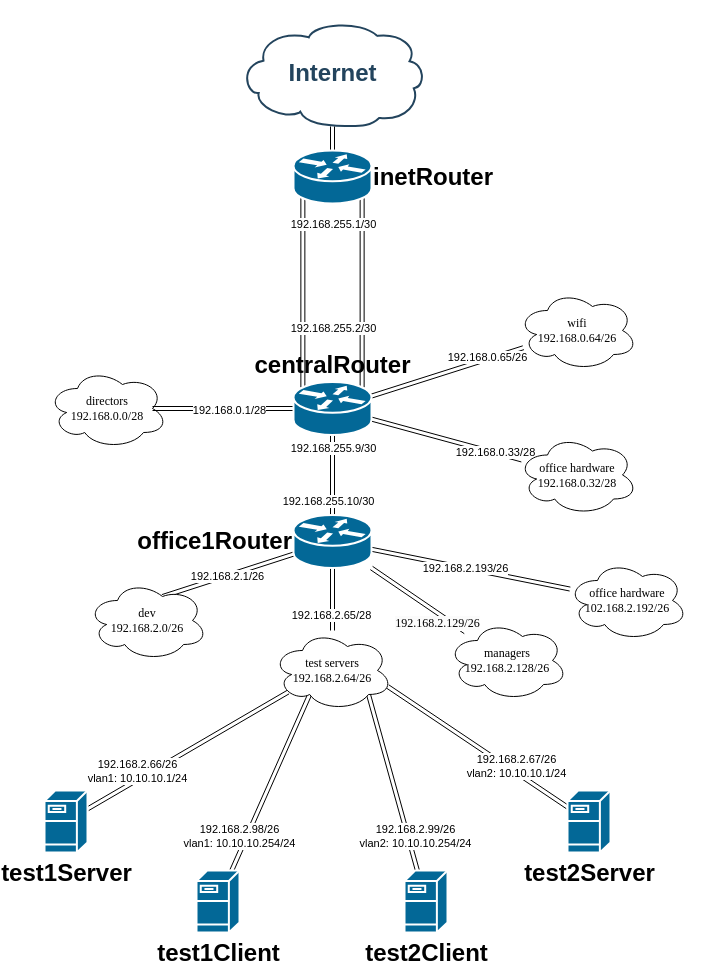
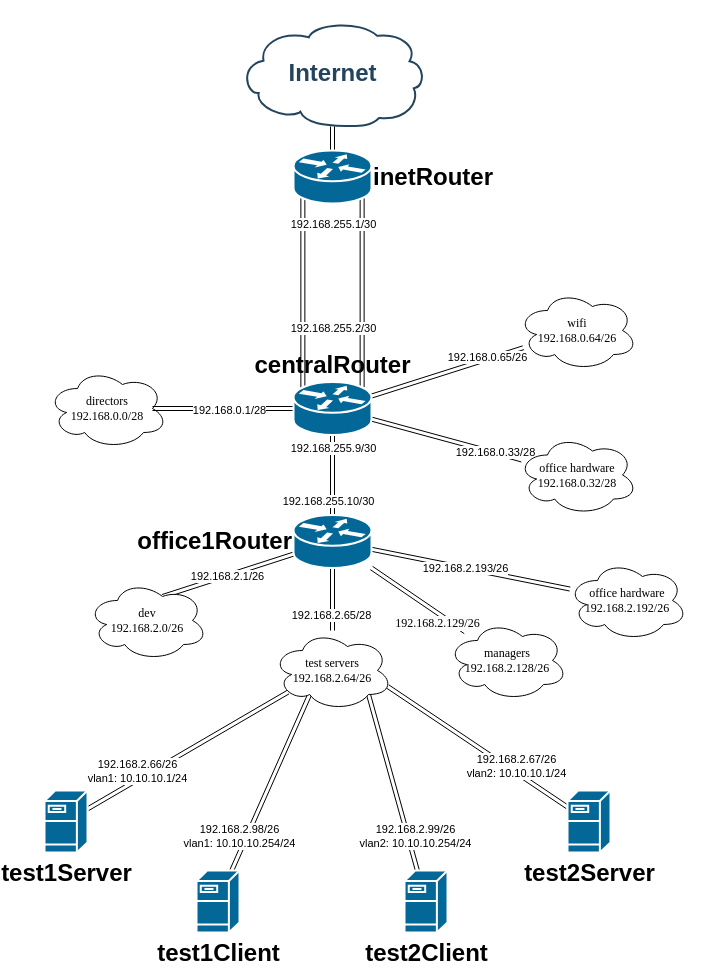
node "office hardware 102.168.2.192/26": label "office hardware 102.168.2.192/26" -> "office hardware 192.168.2.192/26"
